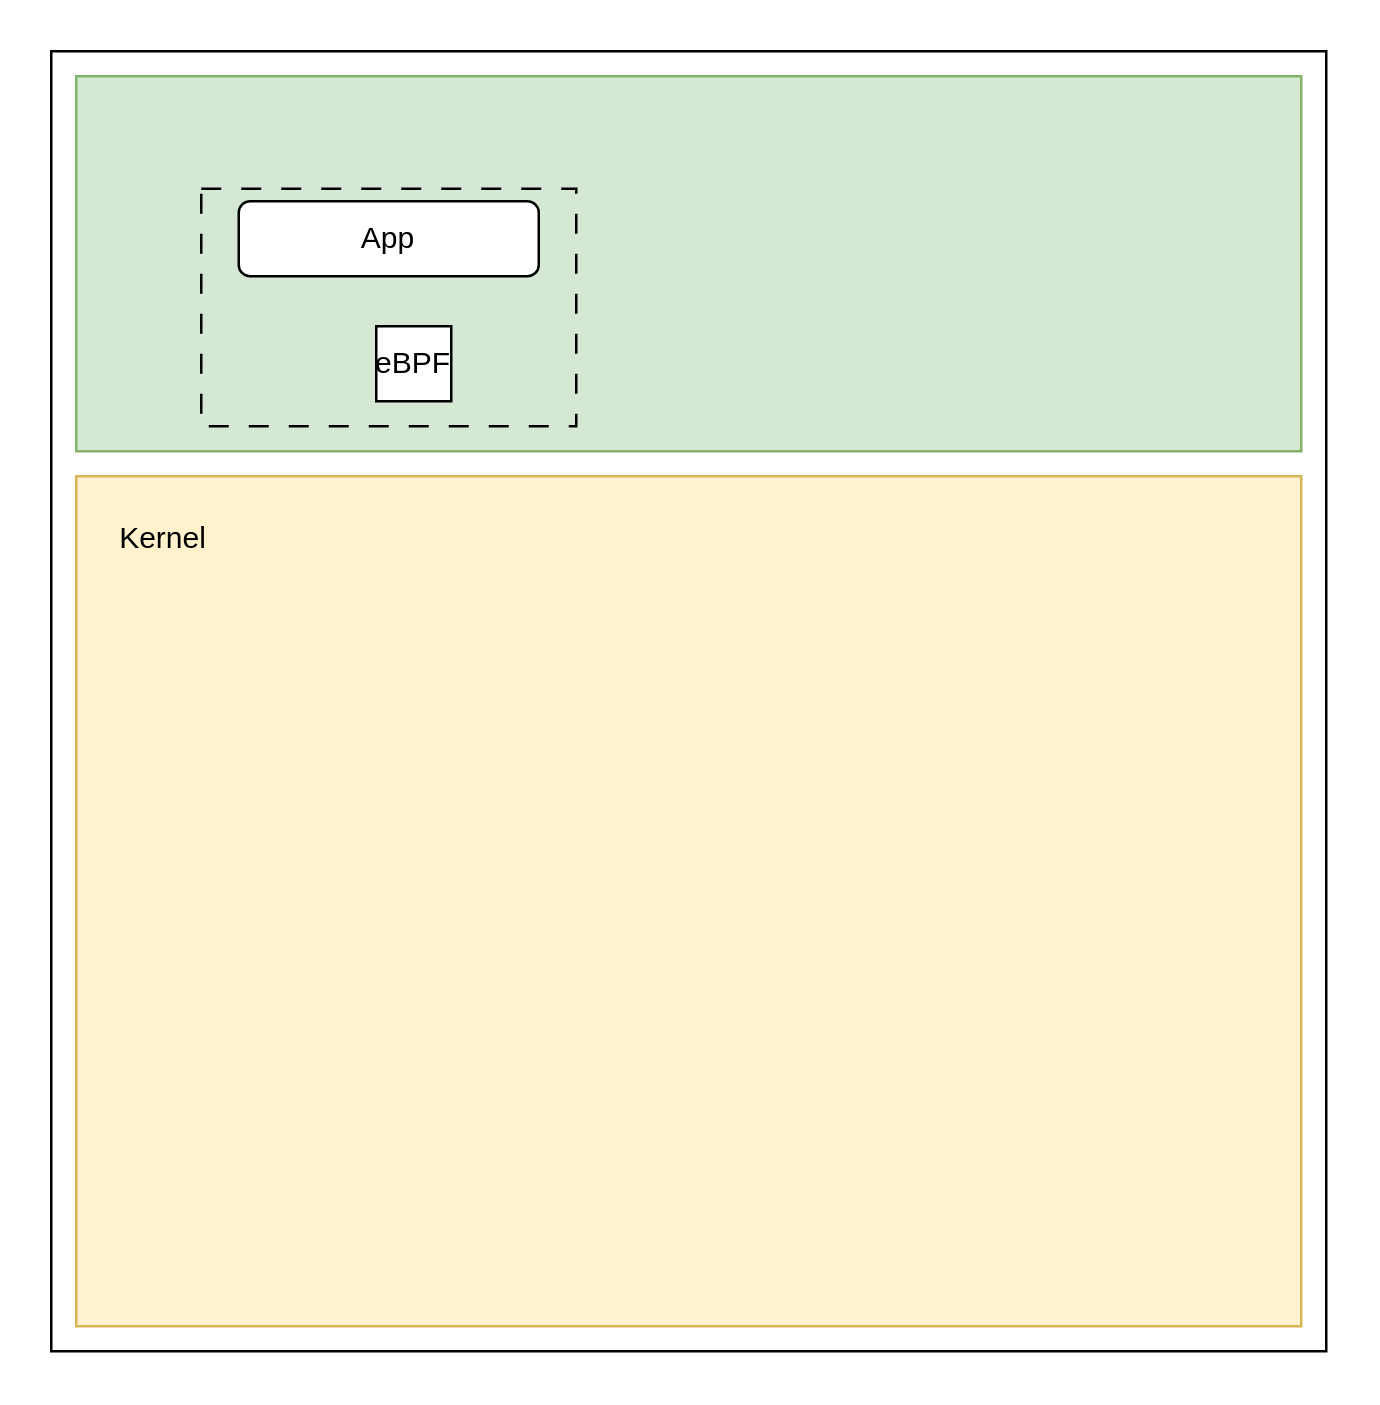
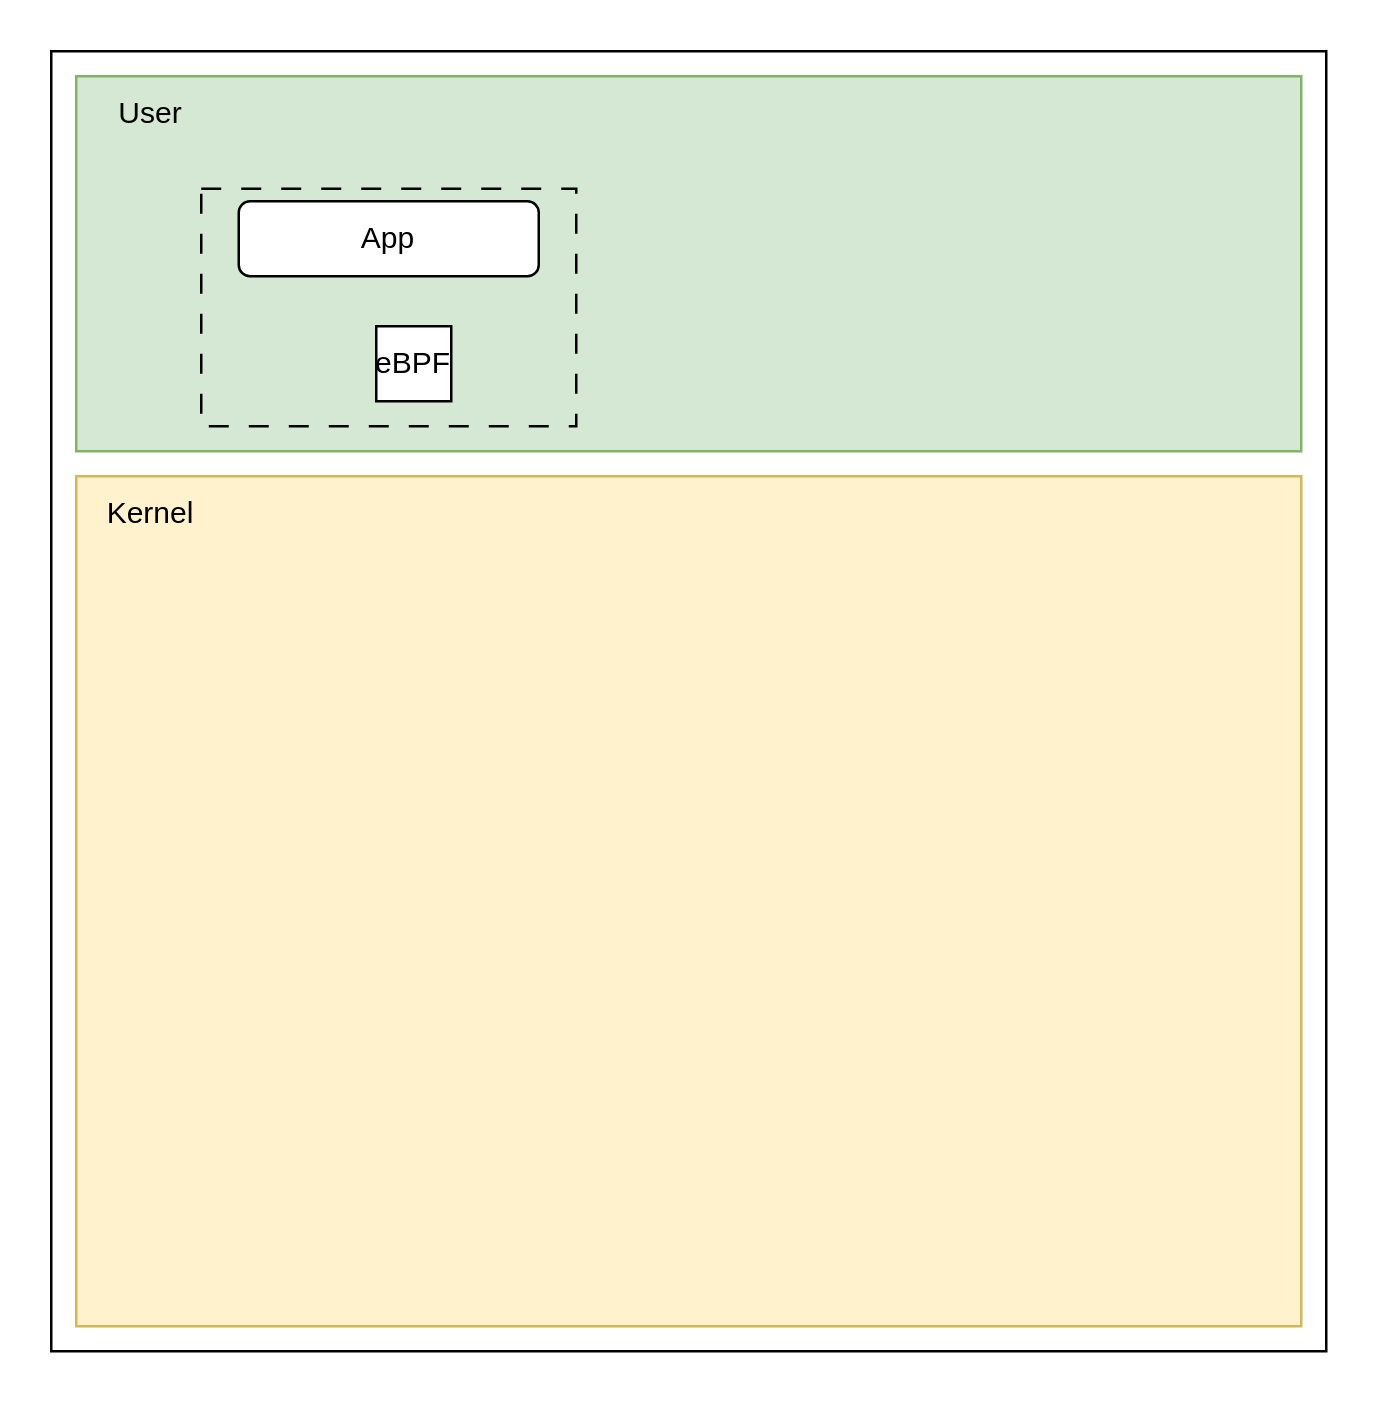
node "User": added
node "Kernel": moved (164, 539) -> (151, 514)
